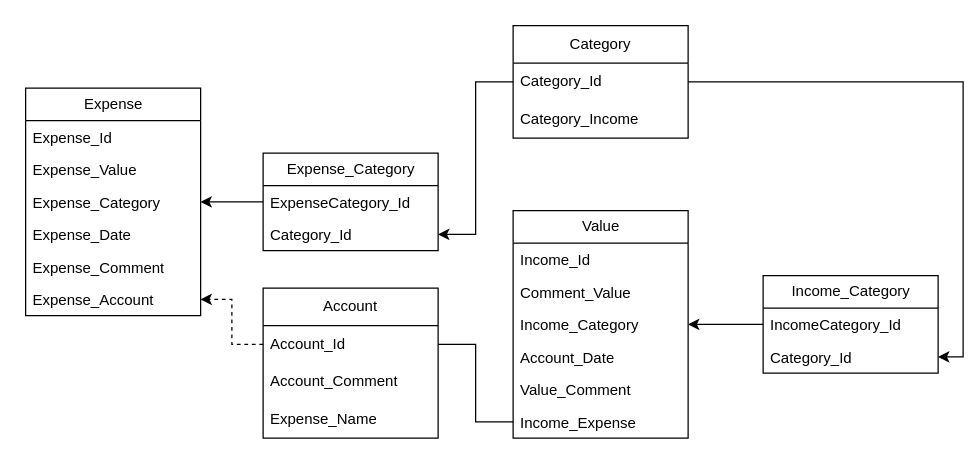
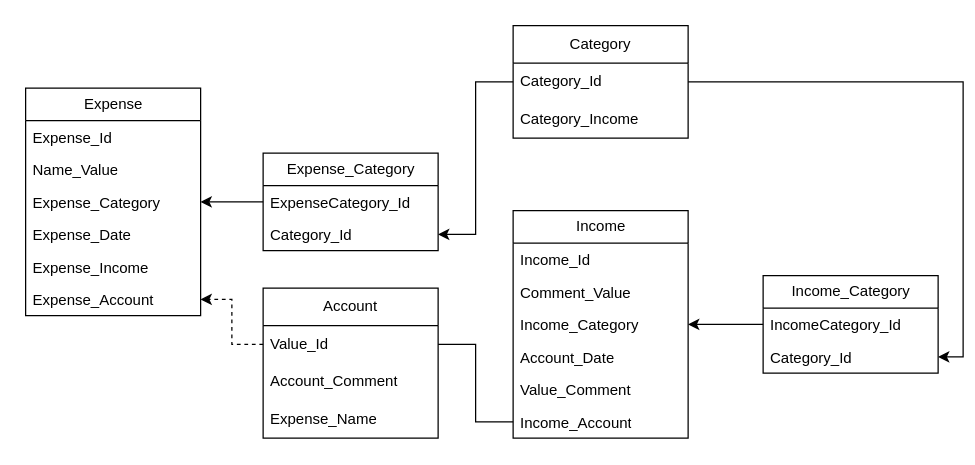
node "Expense_Value": label "Expense_Value" -> "Name_Value"
node "Value": label "Value" -> "Income"
node "Expense_Comment": label "Expense_Comment" -> "Expense_Income"
node "Account_Id": label "Account_Id" -> "Value_Id"
node "Income_Expense": label "Income_Expense" -> "Income_Account"
